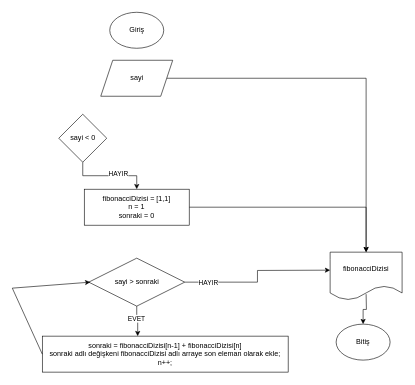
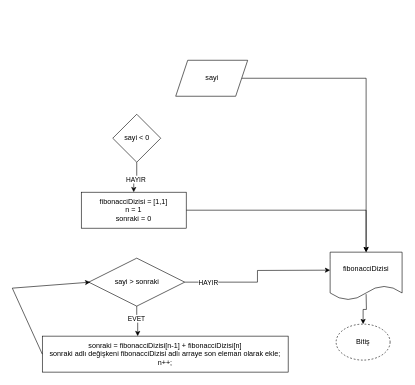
node "Giriş": removed
node "sayi": moved (137, 78) -> (212, 78)
node "sayi < 0": moved (83, 138) -> (137, 138)
node "fibonacciDizisi = [1,1] n = 1 sonraki = 0": moved (137, 207) -> (134, 210)
node "Bitiş": style solid -> dashed
